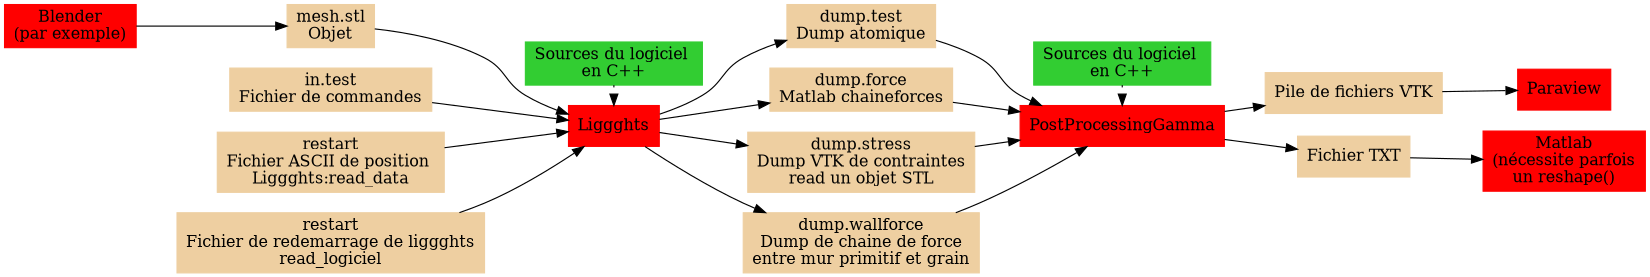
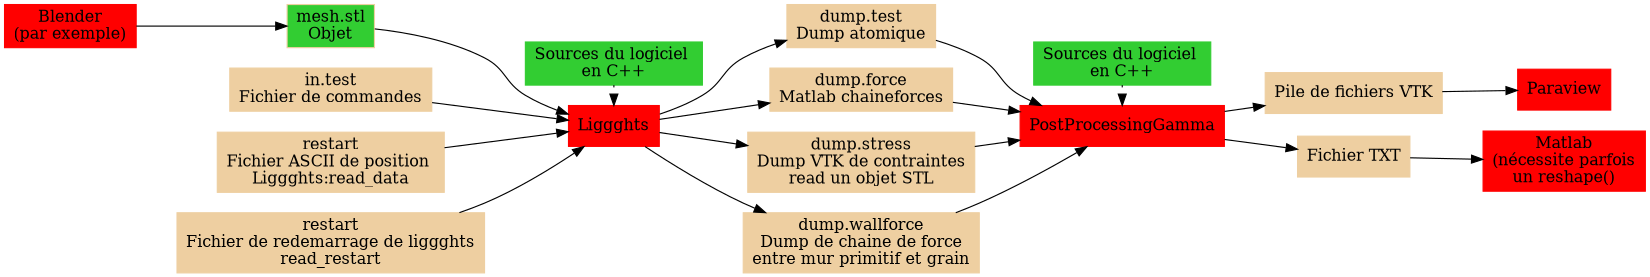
node "mesh.stl Objet": fillcolor navajowhite2 -> limegreen
node "restart Fichier de redemarrage de liggghts read_logiciel": label "restart Fichier de redemarrage de liggghts read_logiciel" -> "restart Fichier de redemarrage de liggghts read_restart"
